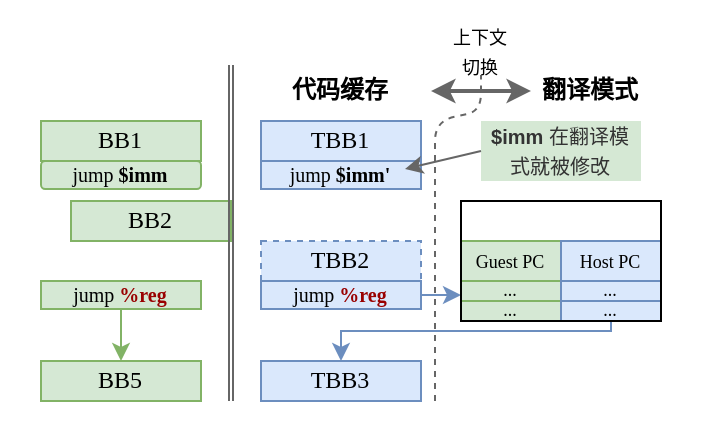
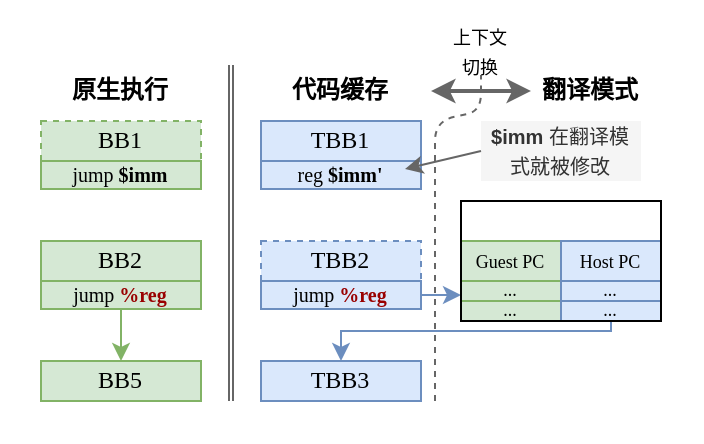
node "原生执行": added
node "BB1": style solid -> dashed
node "$imm 在翻译模式就被修改": fillcolor #d5e8d4 -> #f5f5f5
node "jump $imm": shape rounded rectangle -> rectangle
node "jump $imm'": label "jump $imm'" -> "reg $imm'"
node "BB2": moved (151, 221) -> (121, 261)
